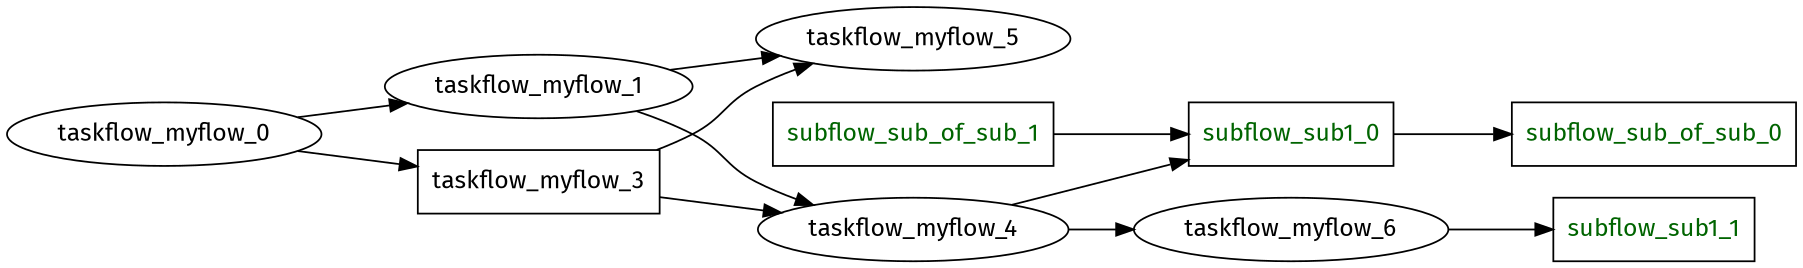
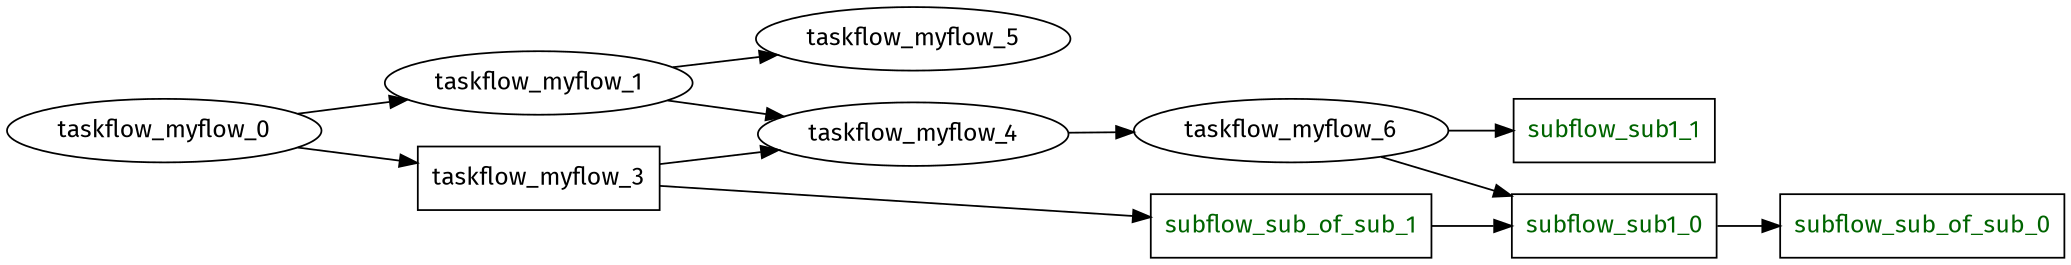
edge "taskflow_myflow_3" -> "taskflow_myflow_5": now "taskflow_myflow_3" -> "subflow_sub_of_sub_1"
edge "taskflow_myflow_4" -> "subflow_sub1_0": now "taskflow_myflow_6" -> "subflow_sub1_0"
